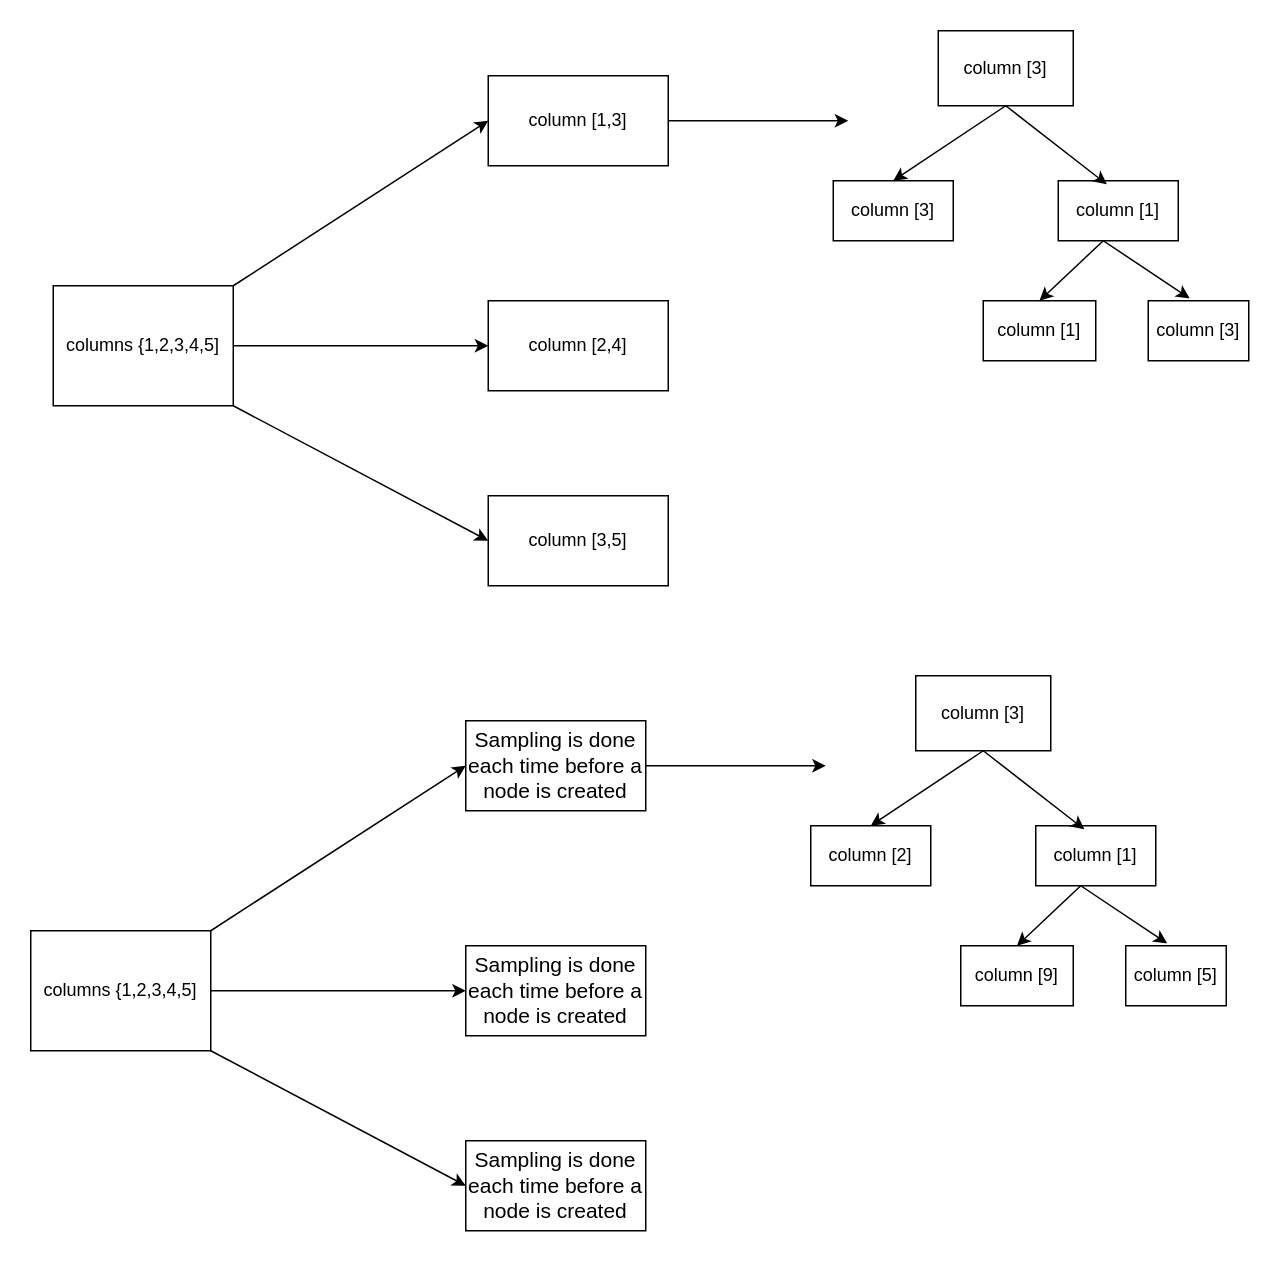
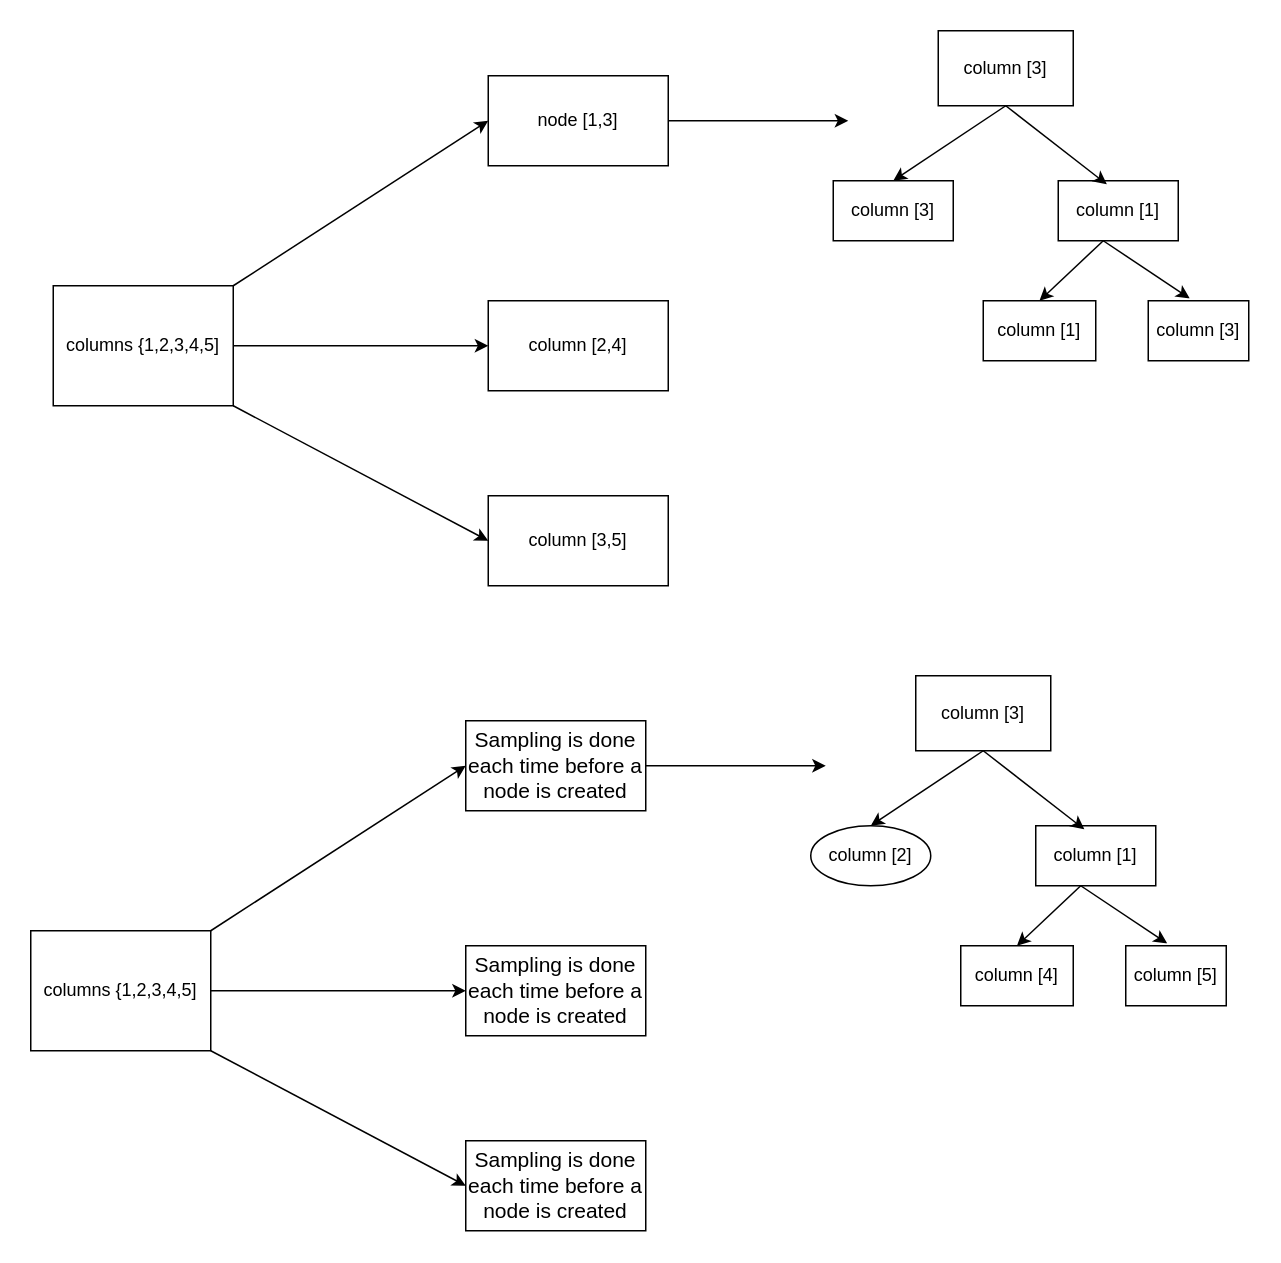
node "column [1,3]": label "column [1,3]" -> "node [1,3]"
node "column [2]": shape rectangle -> ellipse
node "column [9]": label "column [9]" -> "column [4]"
